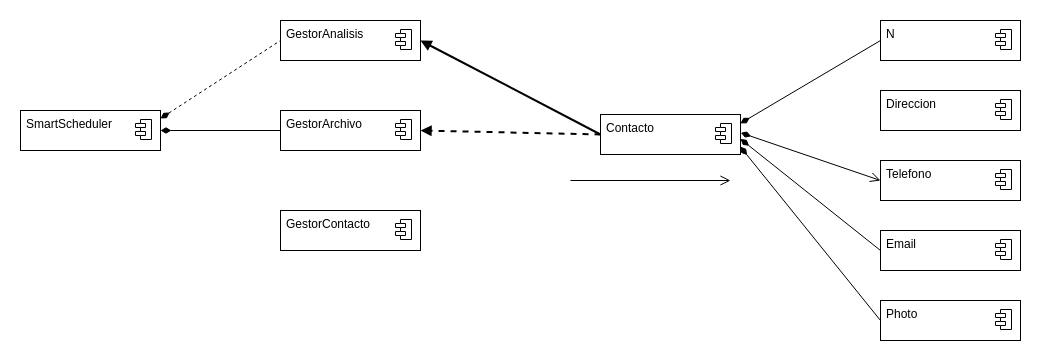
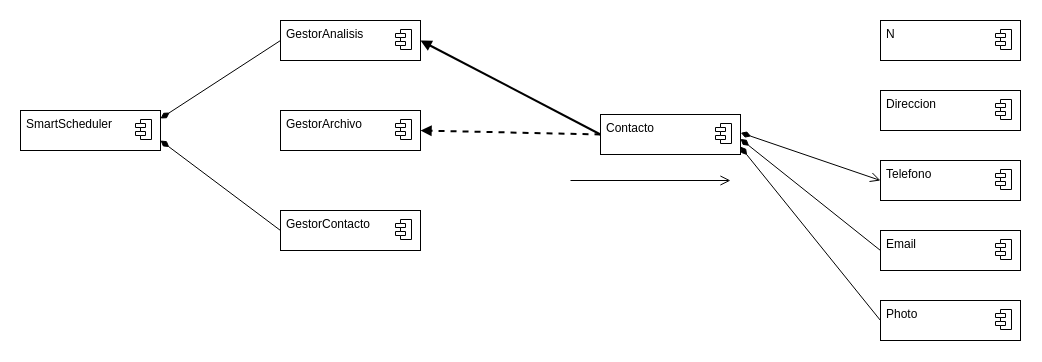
edge "GestorAnalisis" -> "SmartScheduler": style dashed -> solid
edge "N" -> "Contacto": removed
edge "GestorArchivo" -> "SmartScheduler": removed
edge "GestorContacto" -> "SmartScheduler": added
